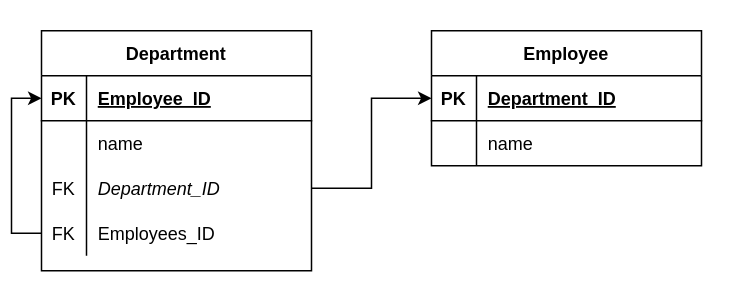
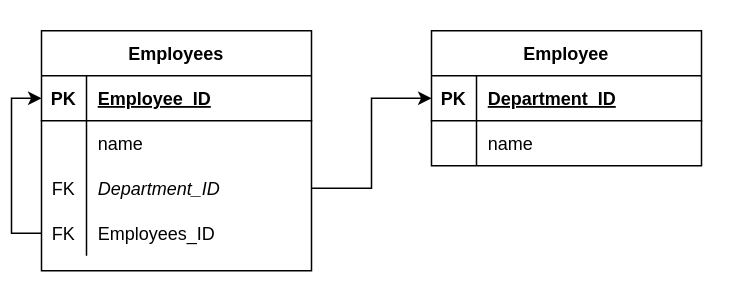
node "Department": label "Department" -> "Employees"
